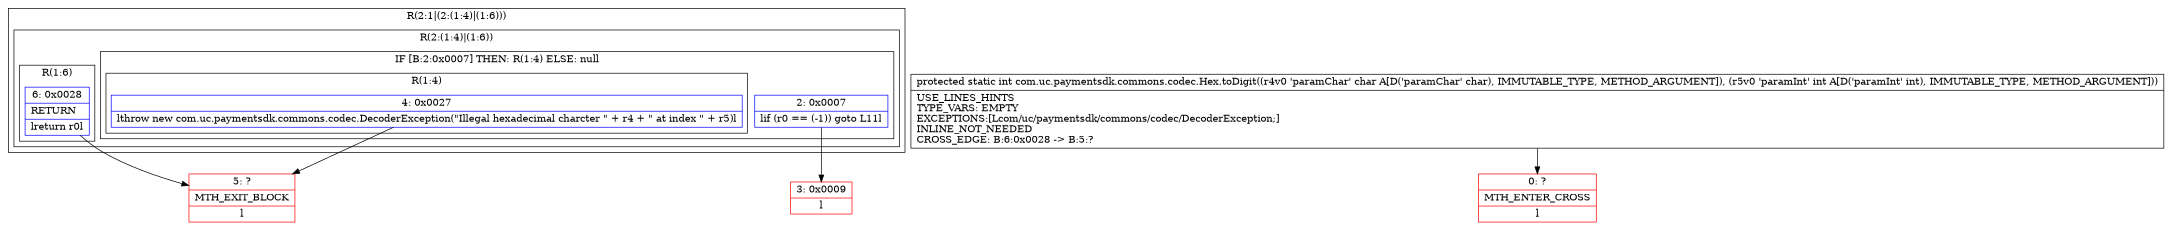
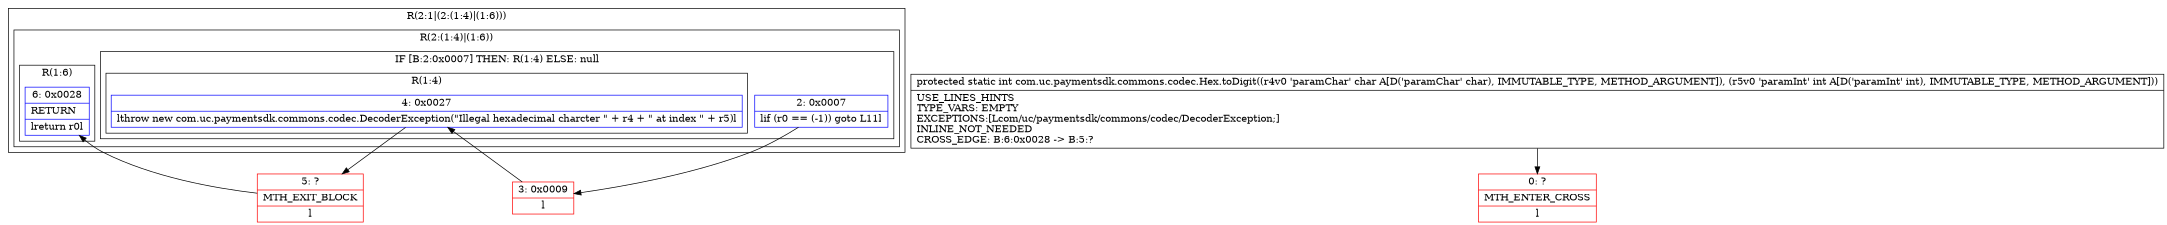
edge "3: 0x0009" -> "4: 0x0027": added
edge "6: 0x0028" -> "5: ?": reversed
